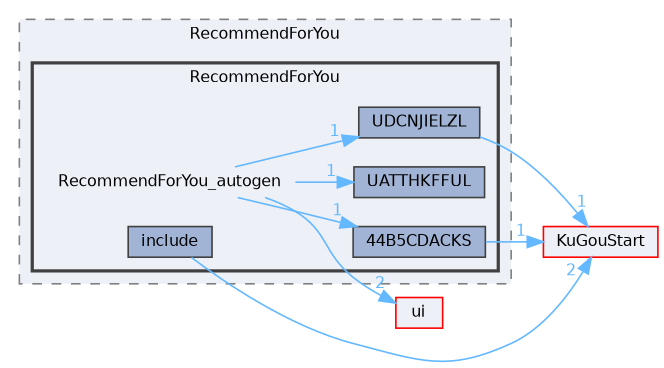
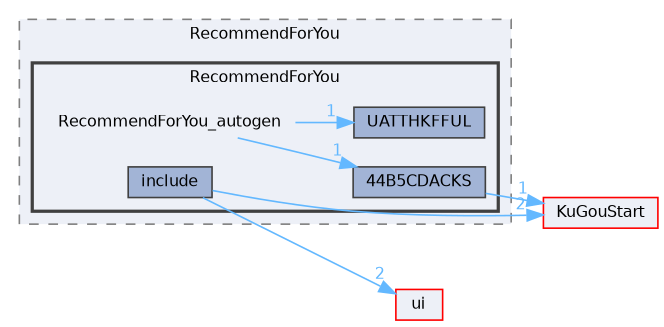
node "UDCNJIELZL": removed
edge "RecommendForYou_autogen" -> "ui": now "include" -> "ui"
